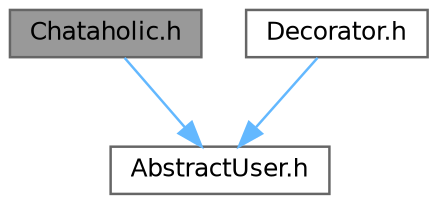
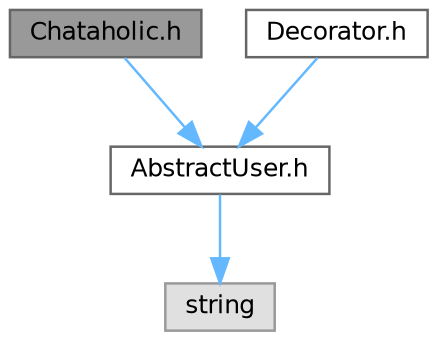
node "string": added
